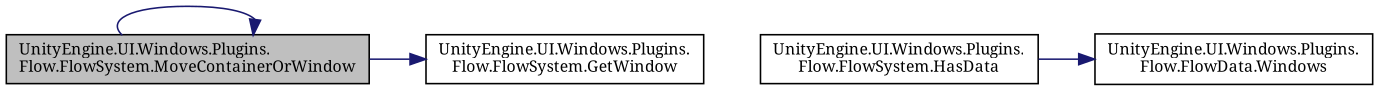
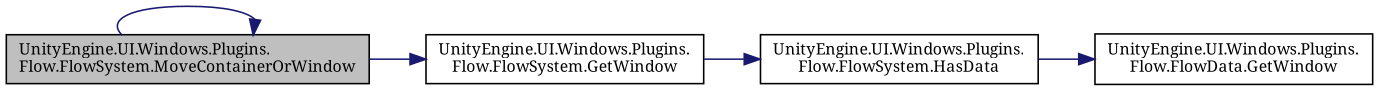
edge "UnityEngine.UI.Windows.Plugins. Flow.FlowSystem.GetWindow" -> "UnityEngine.UI.Windows.Plugins. Flow.FlowSystem.HasData": added
node "UnityEngine.UI.Windows.Plugins. Flow.FlowData.Windows": label "UnityEngine.UI.Windows.Plugins. Flow.FlowData.Windows" -> "UnityEngine.UI.Windows.Plugins. Flow.FlowData.GetWindow"
